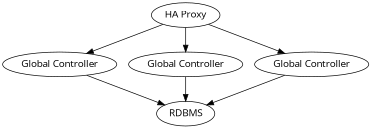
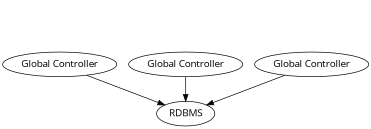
node "HA Proxy": removed
